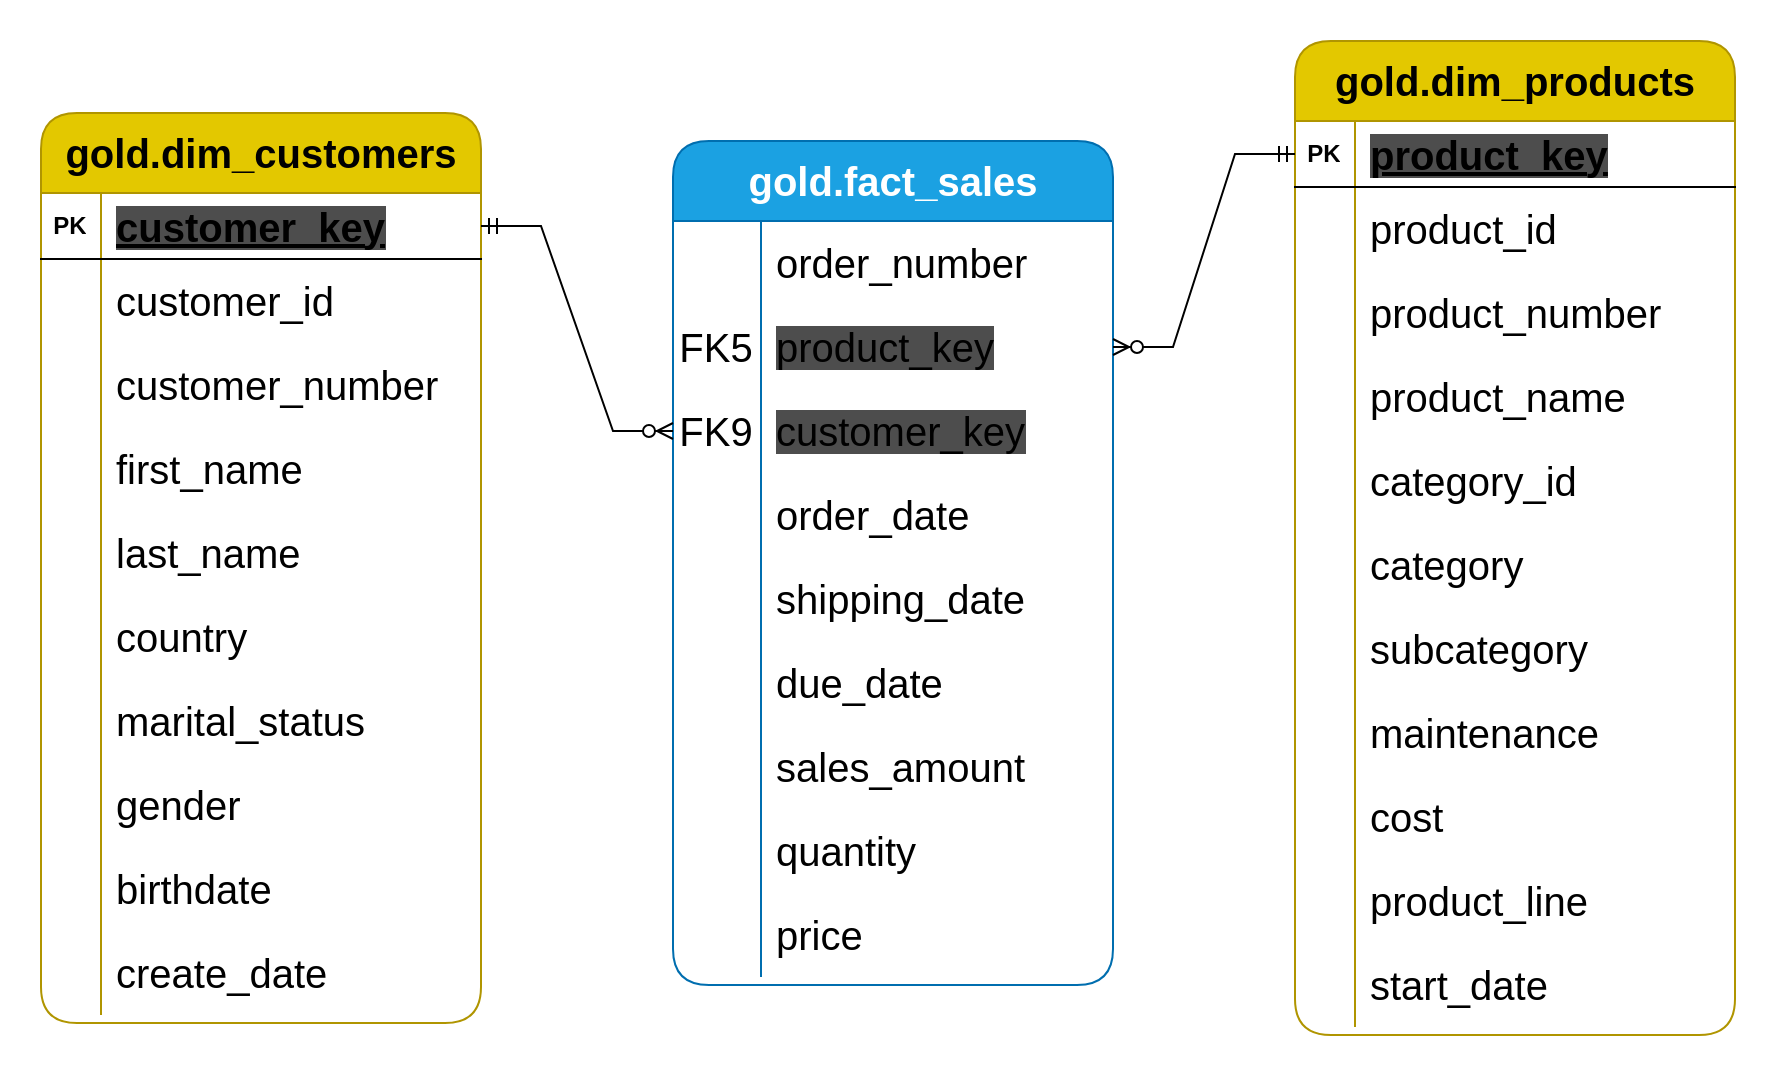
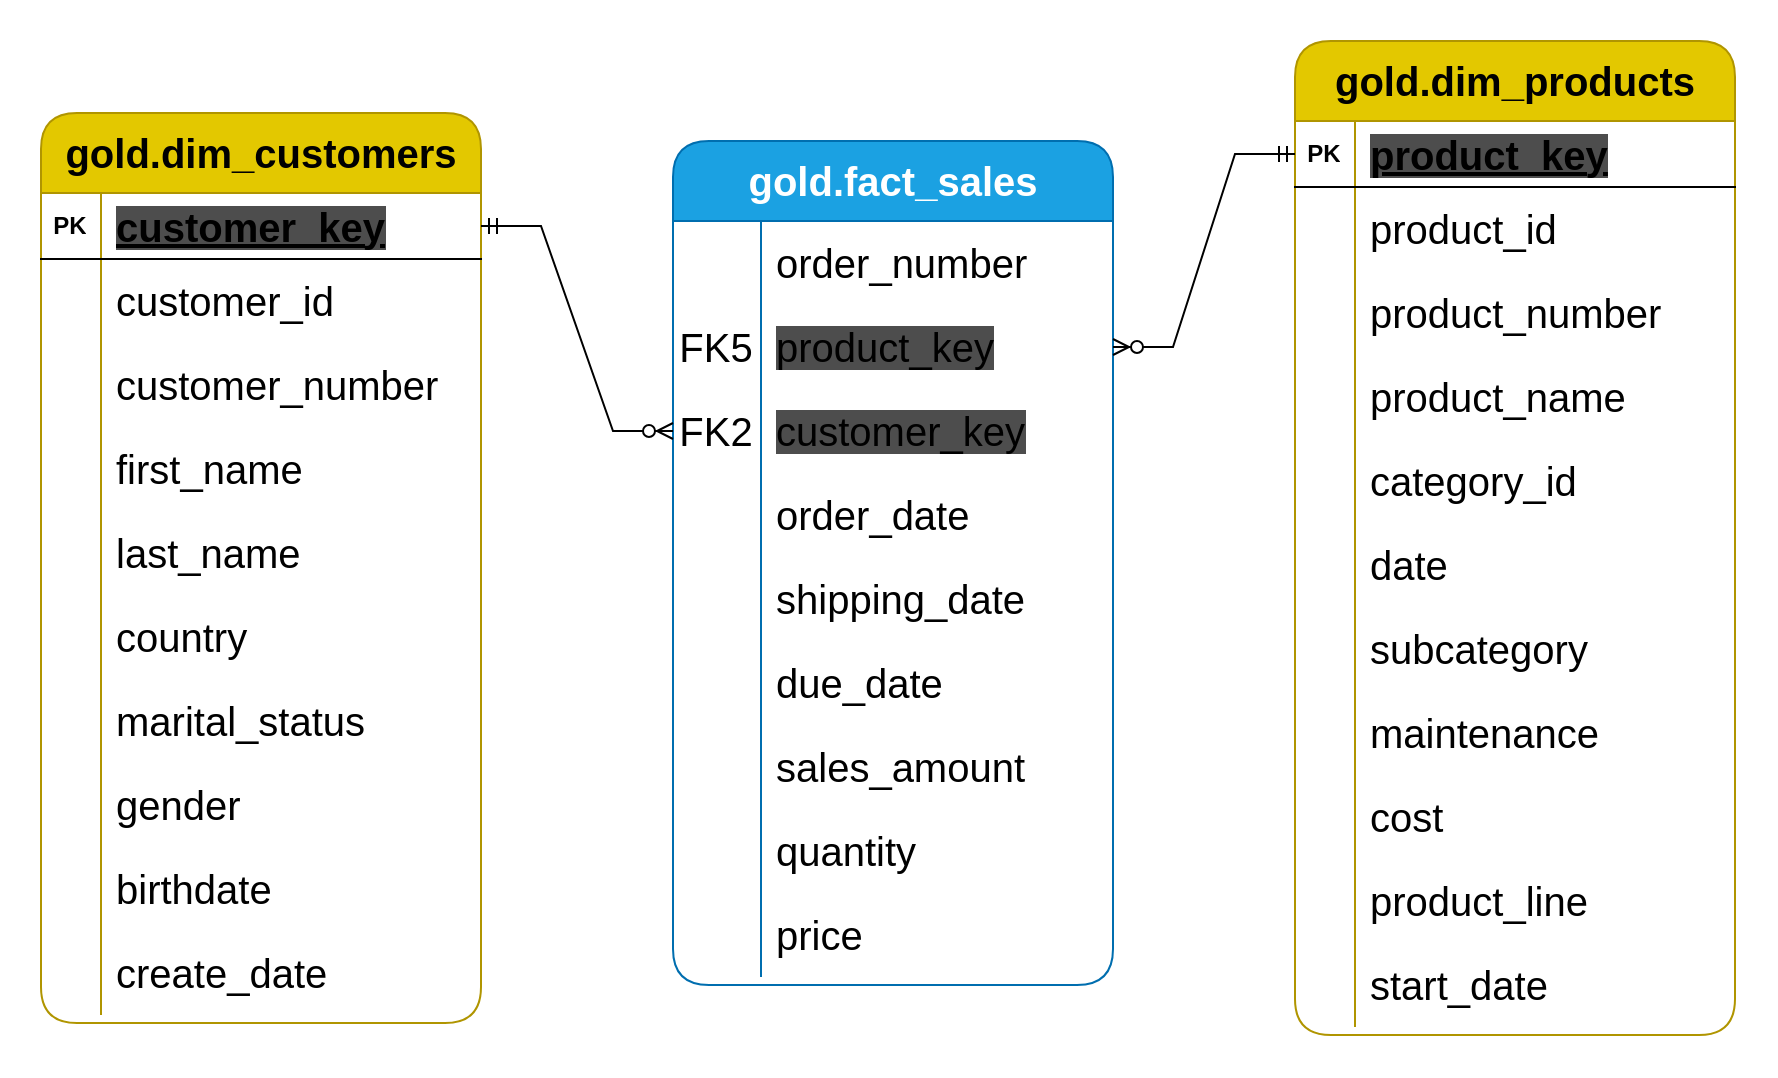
node "FK9": label "FK9" -> "FK2"
node "category": label "category" -> "date"
